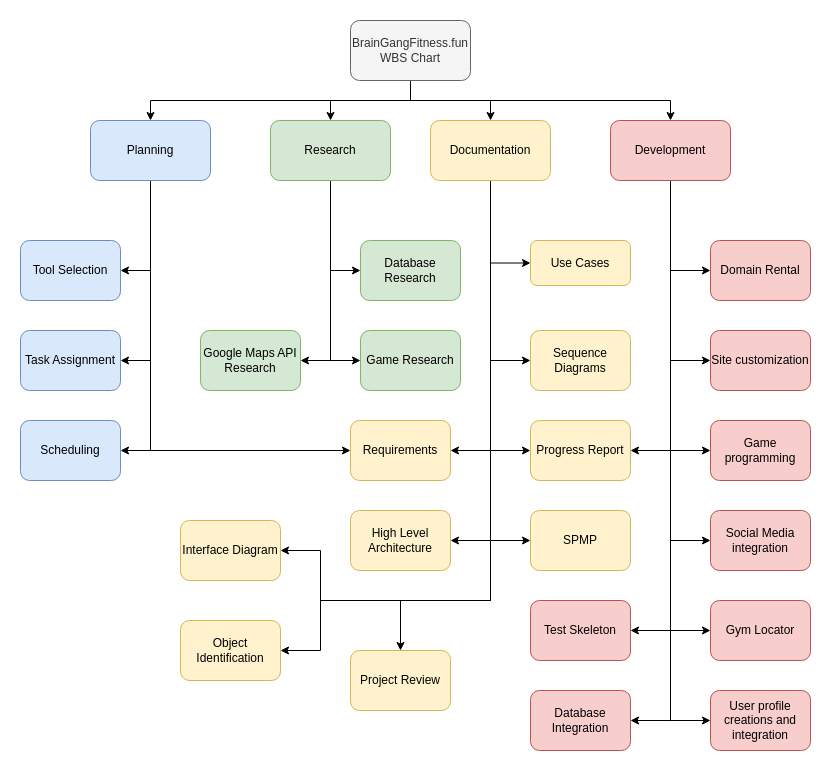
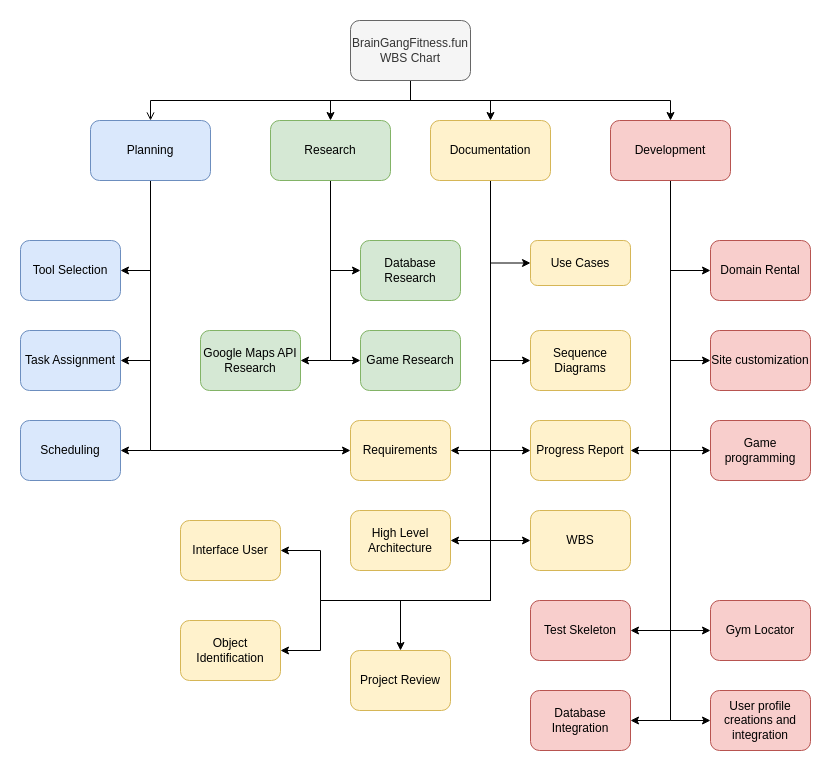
edge "BrainGangFitness.fun WBS Chart" -> "Planning": arrowhead classic -> open
node "SPMP": label "SPMP" -> "WBS"
edge "Development" -> "Social Media integration": removed
node "Social Media integration": removed
node "Interface Diagram": label "Interface Diagram" -> "Interface User"
